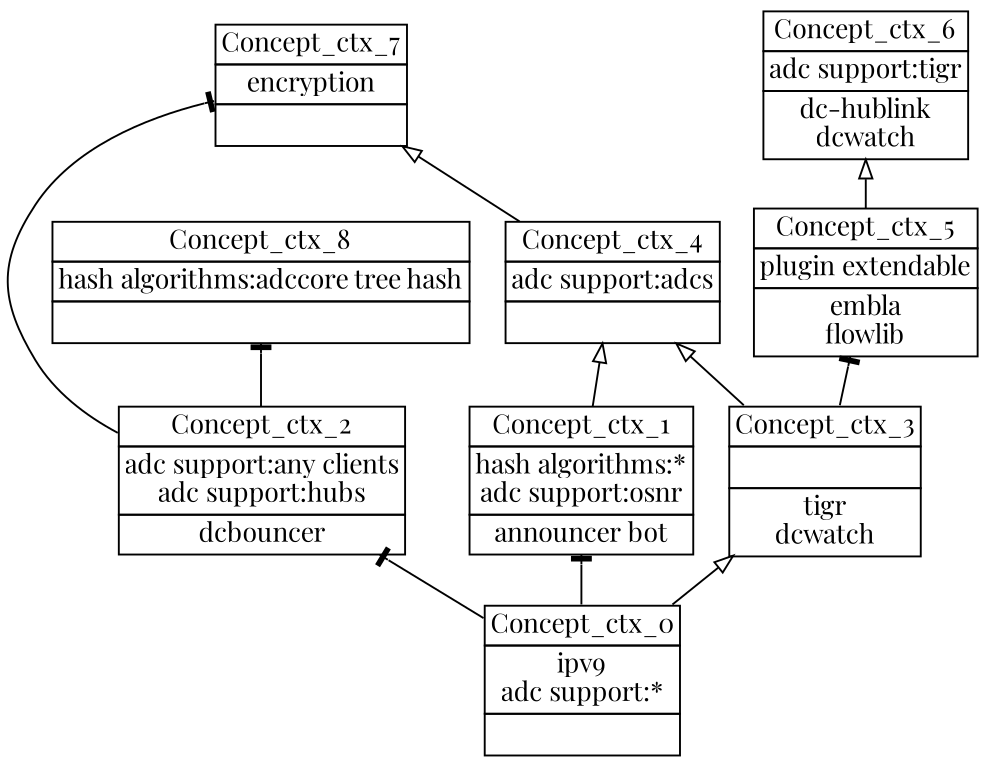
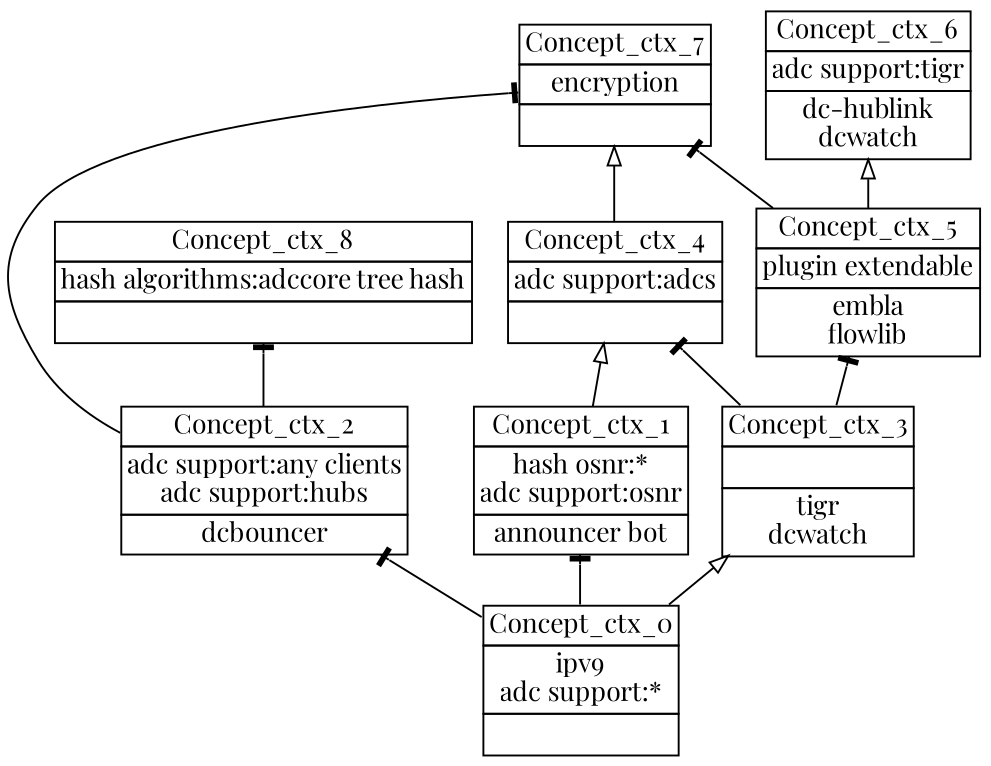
edge "Concept_ctx_5" -> "Concept_ctx_7": added
edge "Concept_ctx_3" -> "Concept_ctx_4": arrowhead onormal -> tee
node "Concept_ctx_1": text "hash algorithms:*" -> "hash osnr:*"
